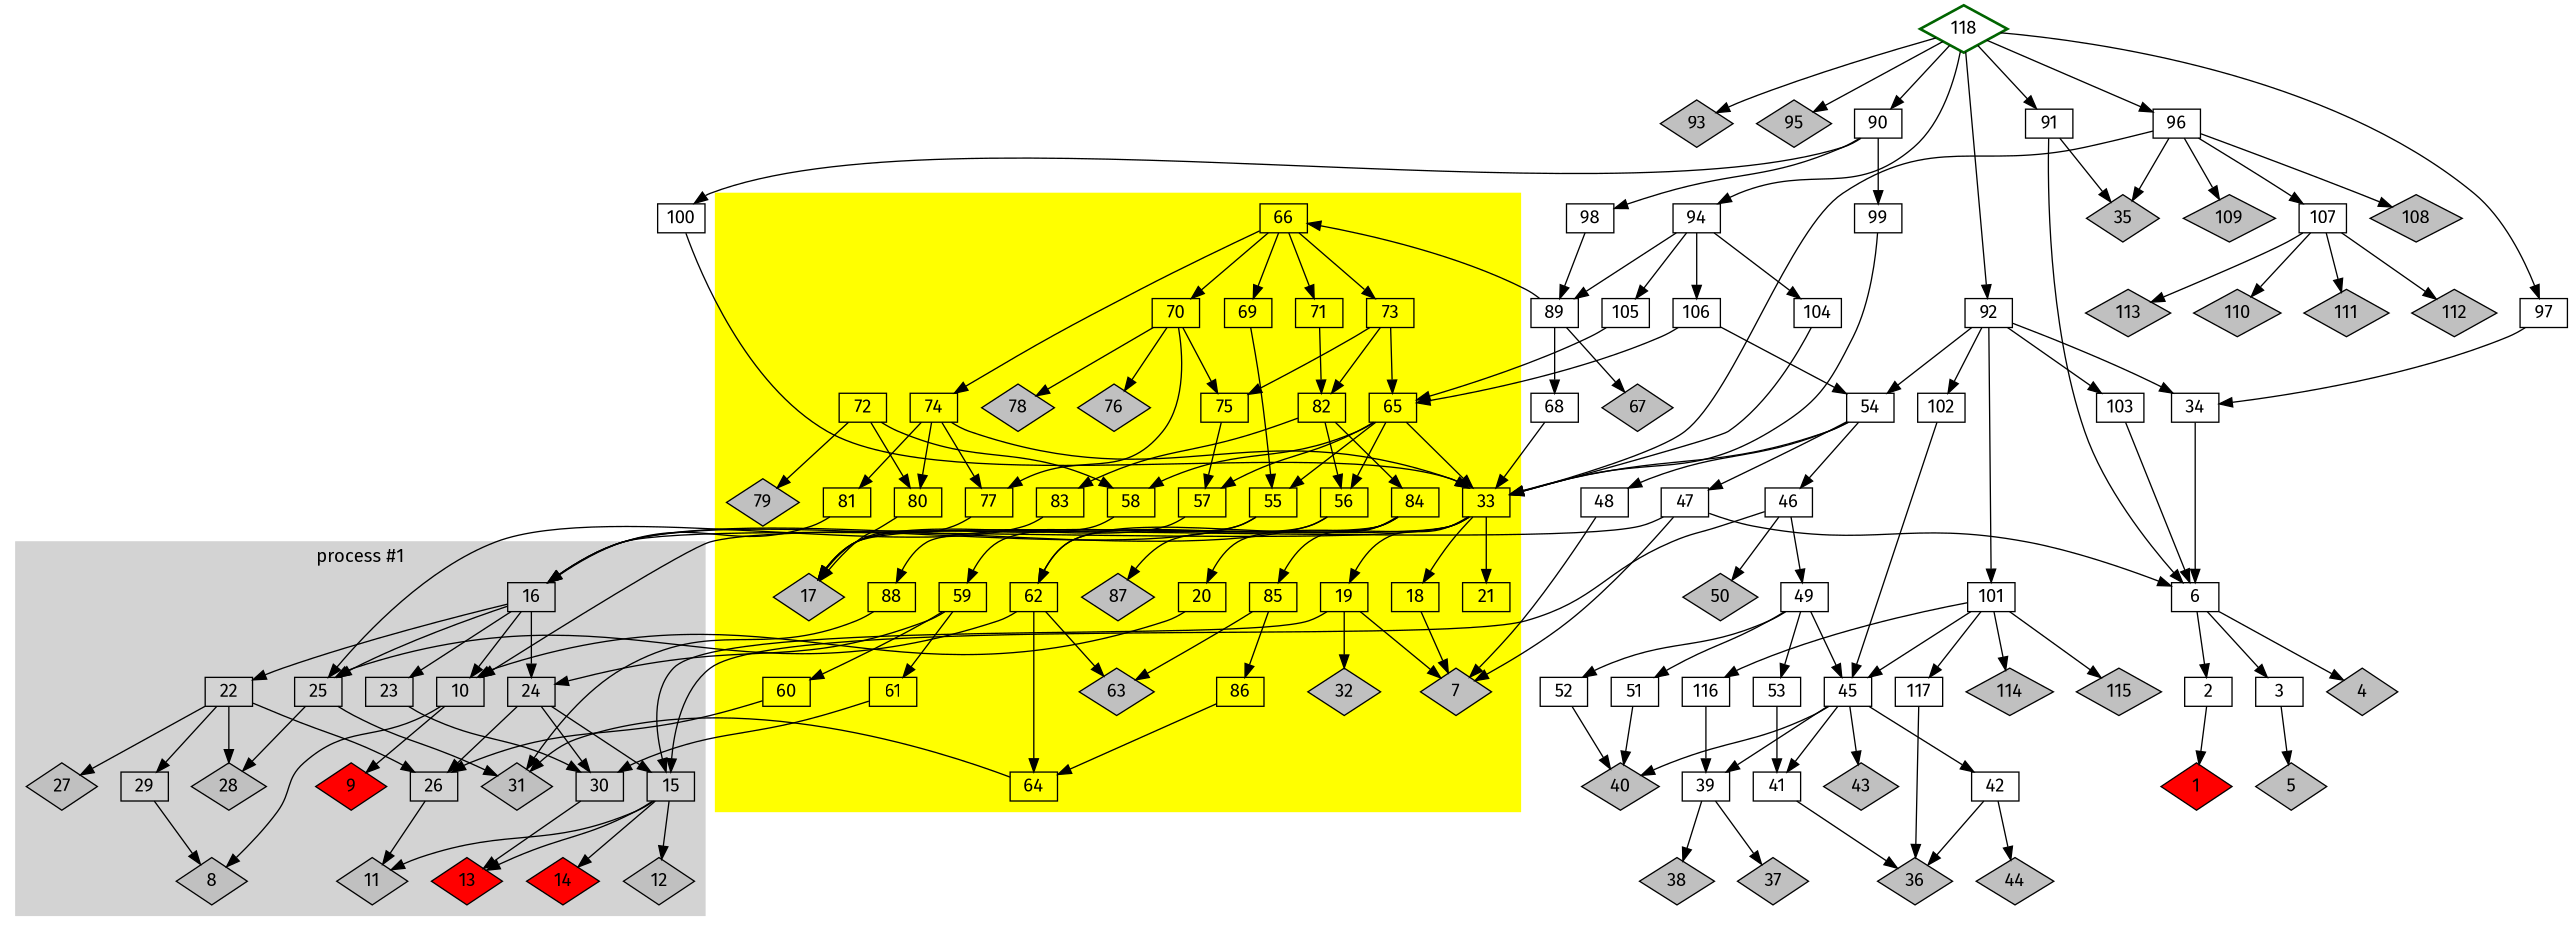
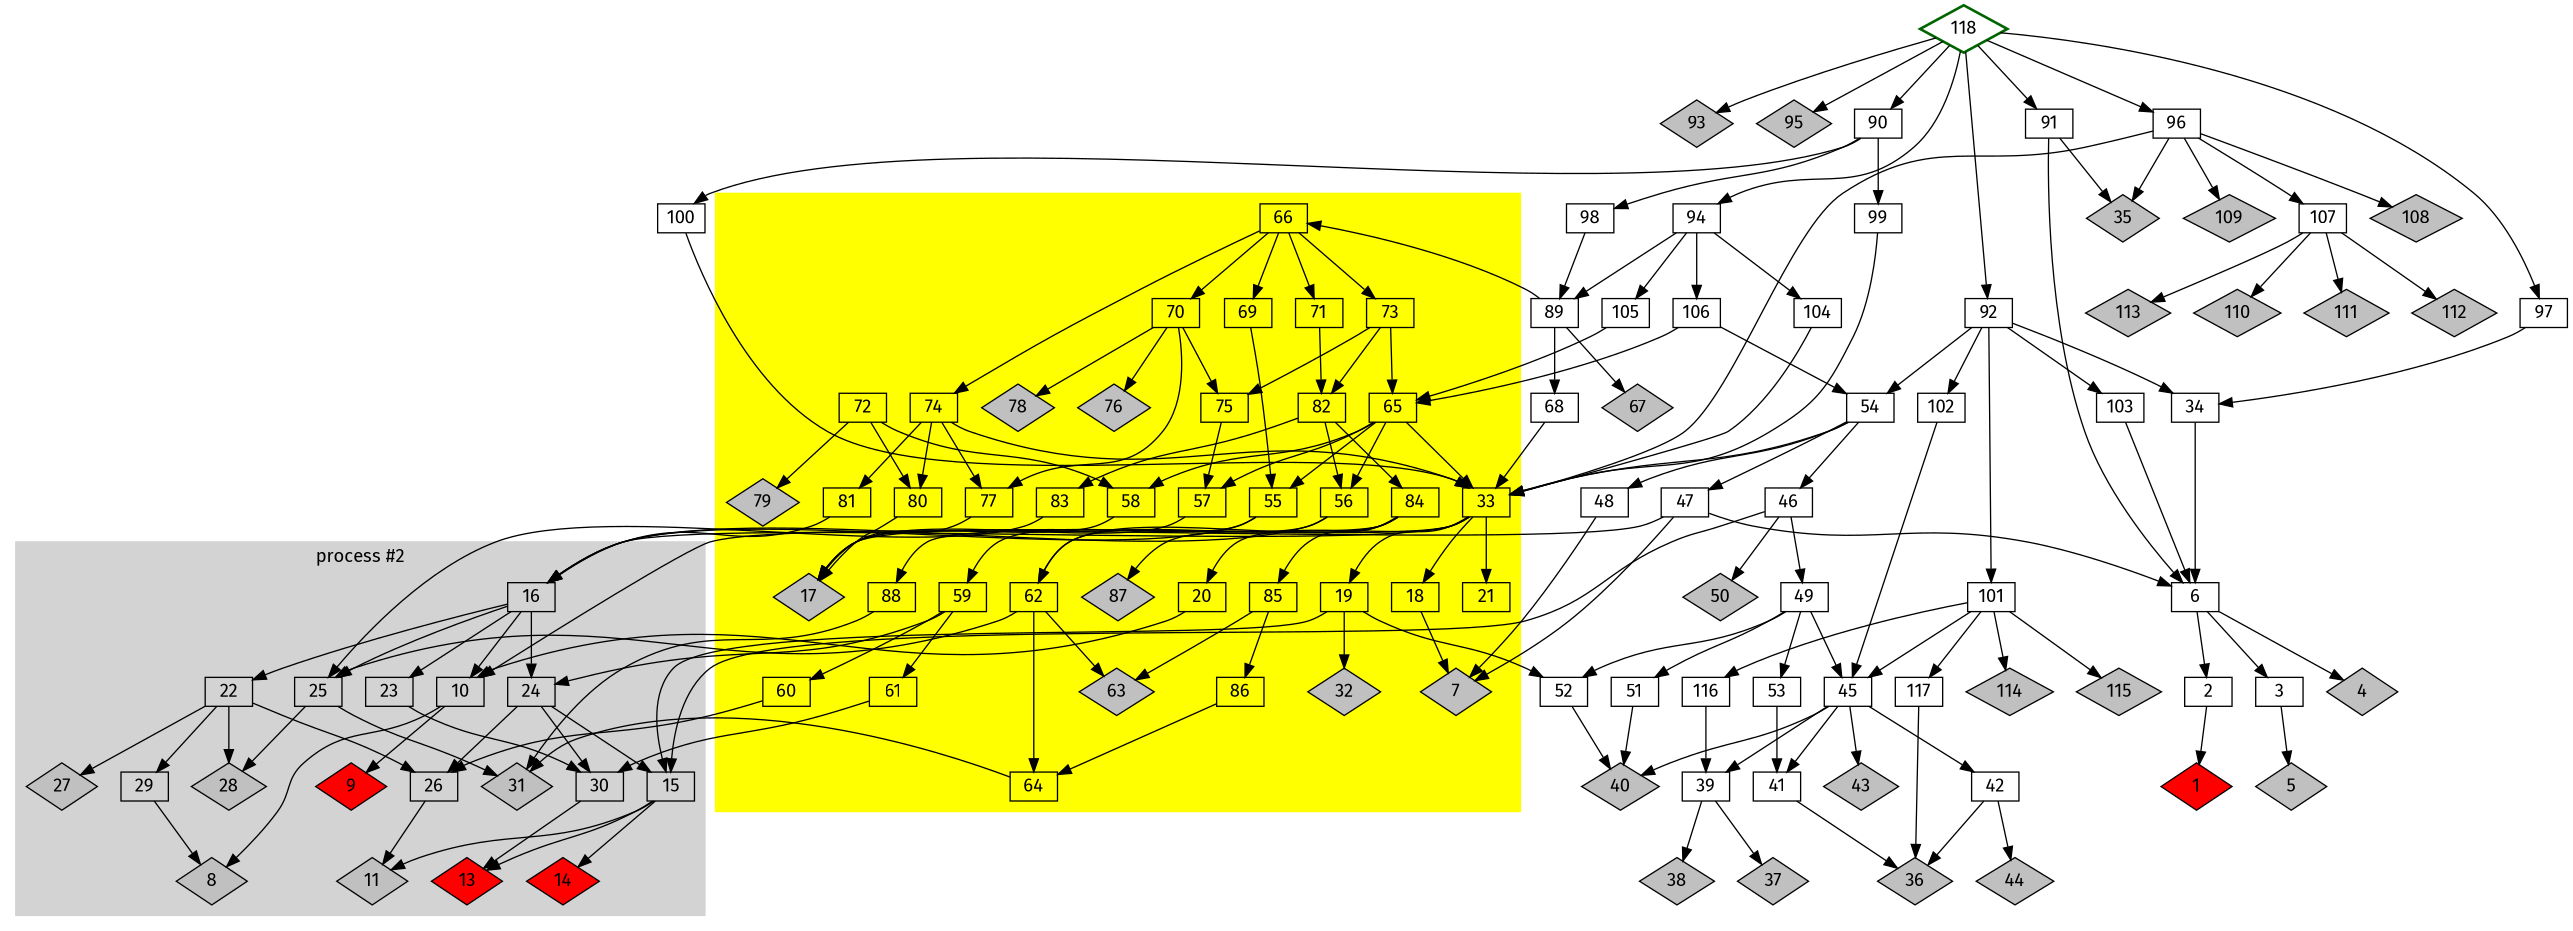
cluster "process #1": label "process #1" -> "process #2"
edge "19" -> "7": now "19" -> "52"
node "12": removed
